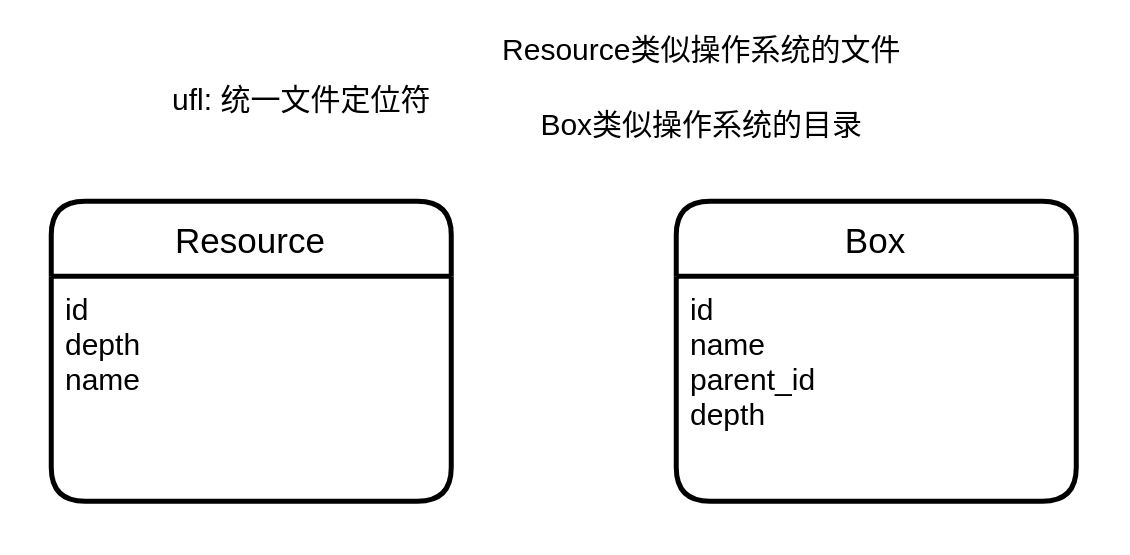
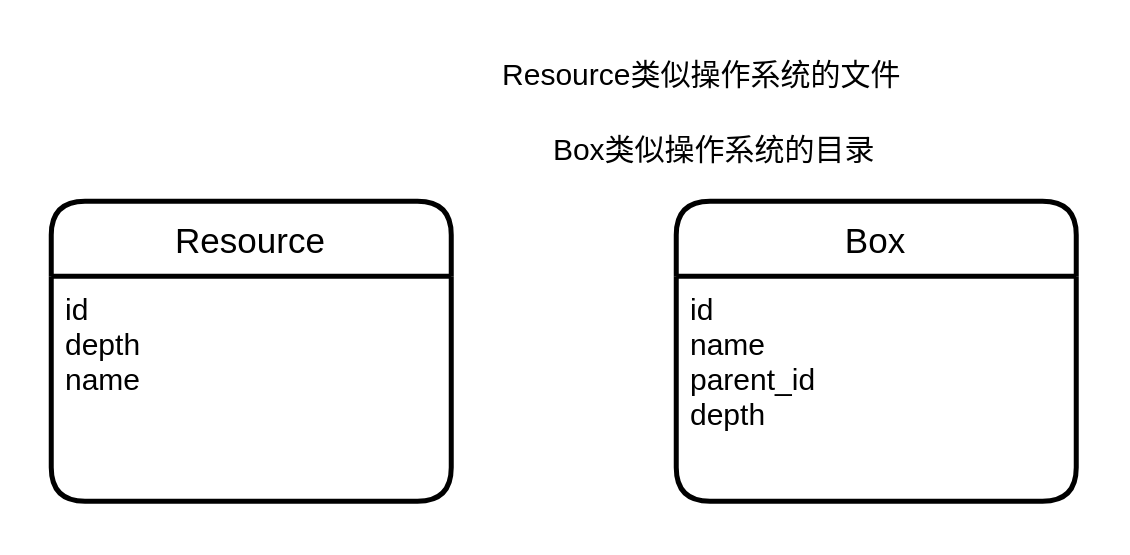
node "Resource类似操作系统的文件": moved (701, 51) -> (701, 76)
node "ufl: 统一文件定位符": removed
node "Box类似操作系统的目录": moved (701, 126) -> (714, 151)
